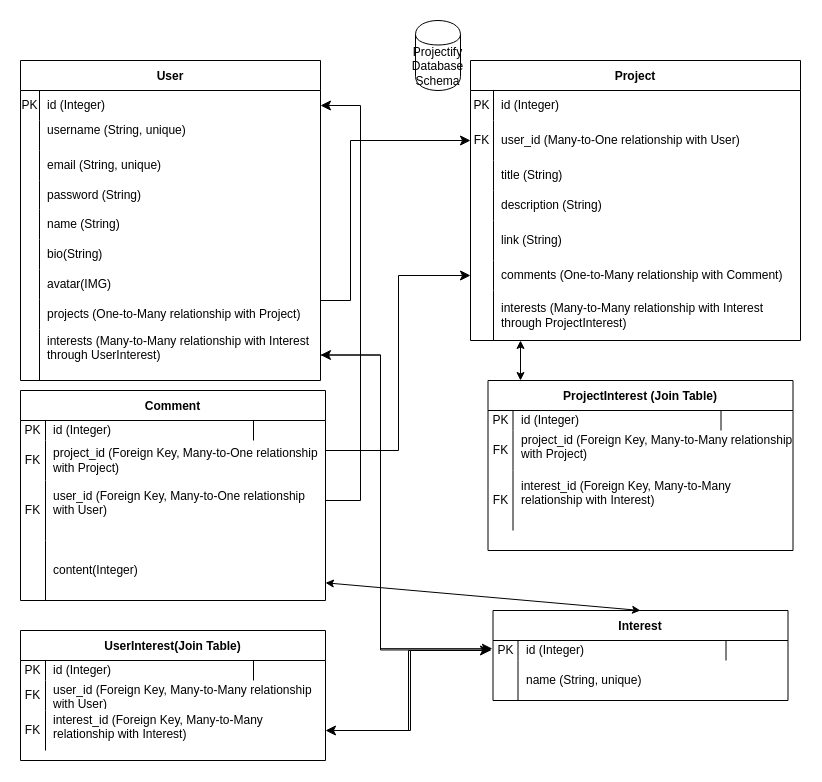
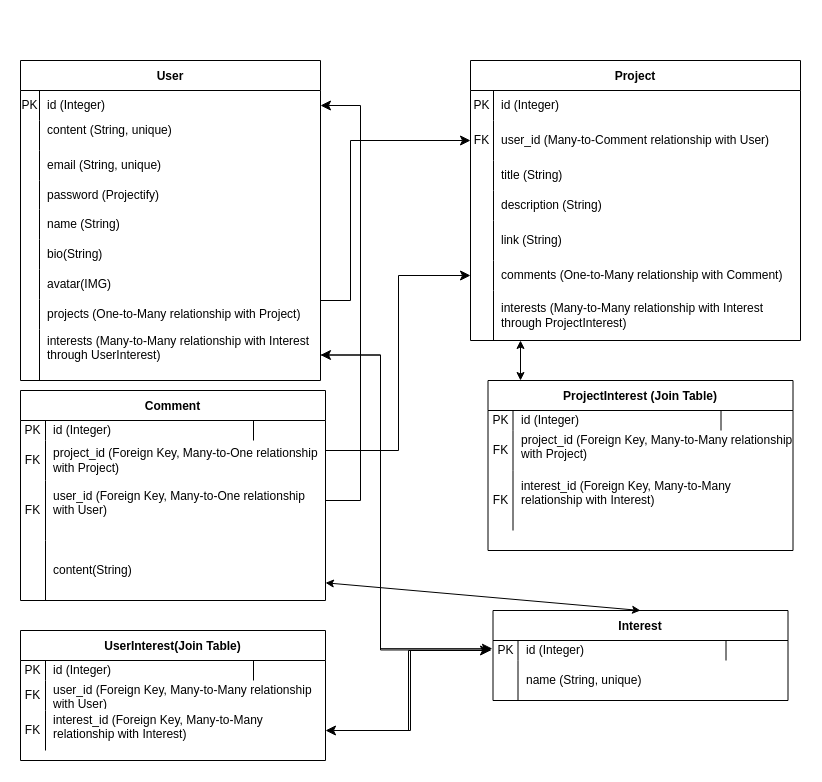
node "Projectify Database Schema": removed
node "username (String, unique)": label "username (String, unique)" -> "content (String, unique)"
node "user_id (Many-to-One relationship with User)": label "user_id (Many-to-One relationship with User)" -> "user_id (Many-to-Comment relationship with User)"
node "password (String)": label "password (String)" -> "password (Projectify)"
node "content(Integer)": label "content(Integer)" -> "content(String)"
